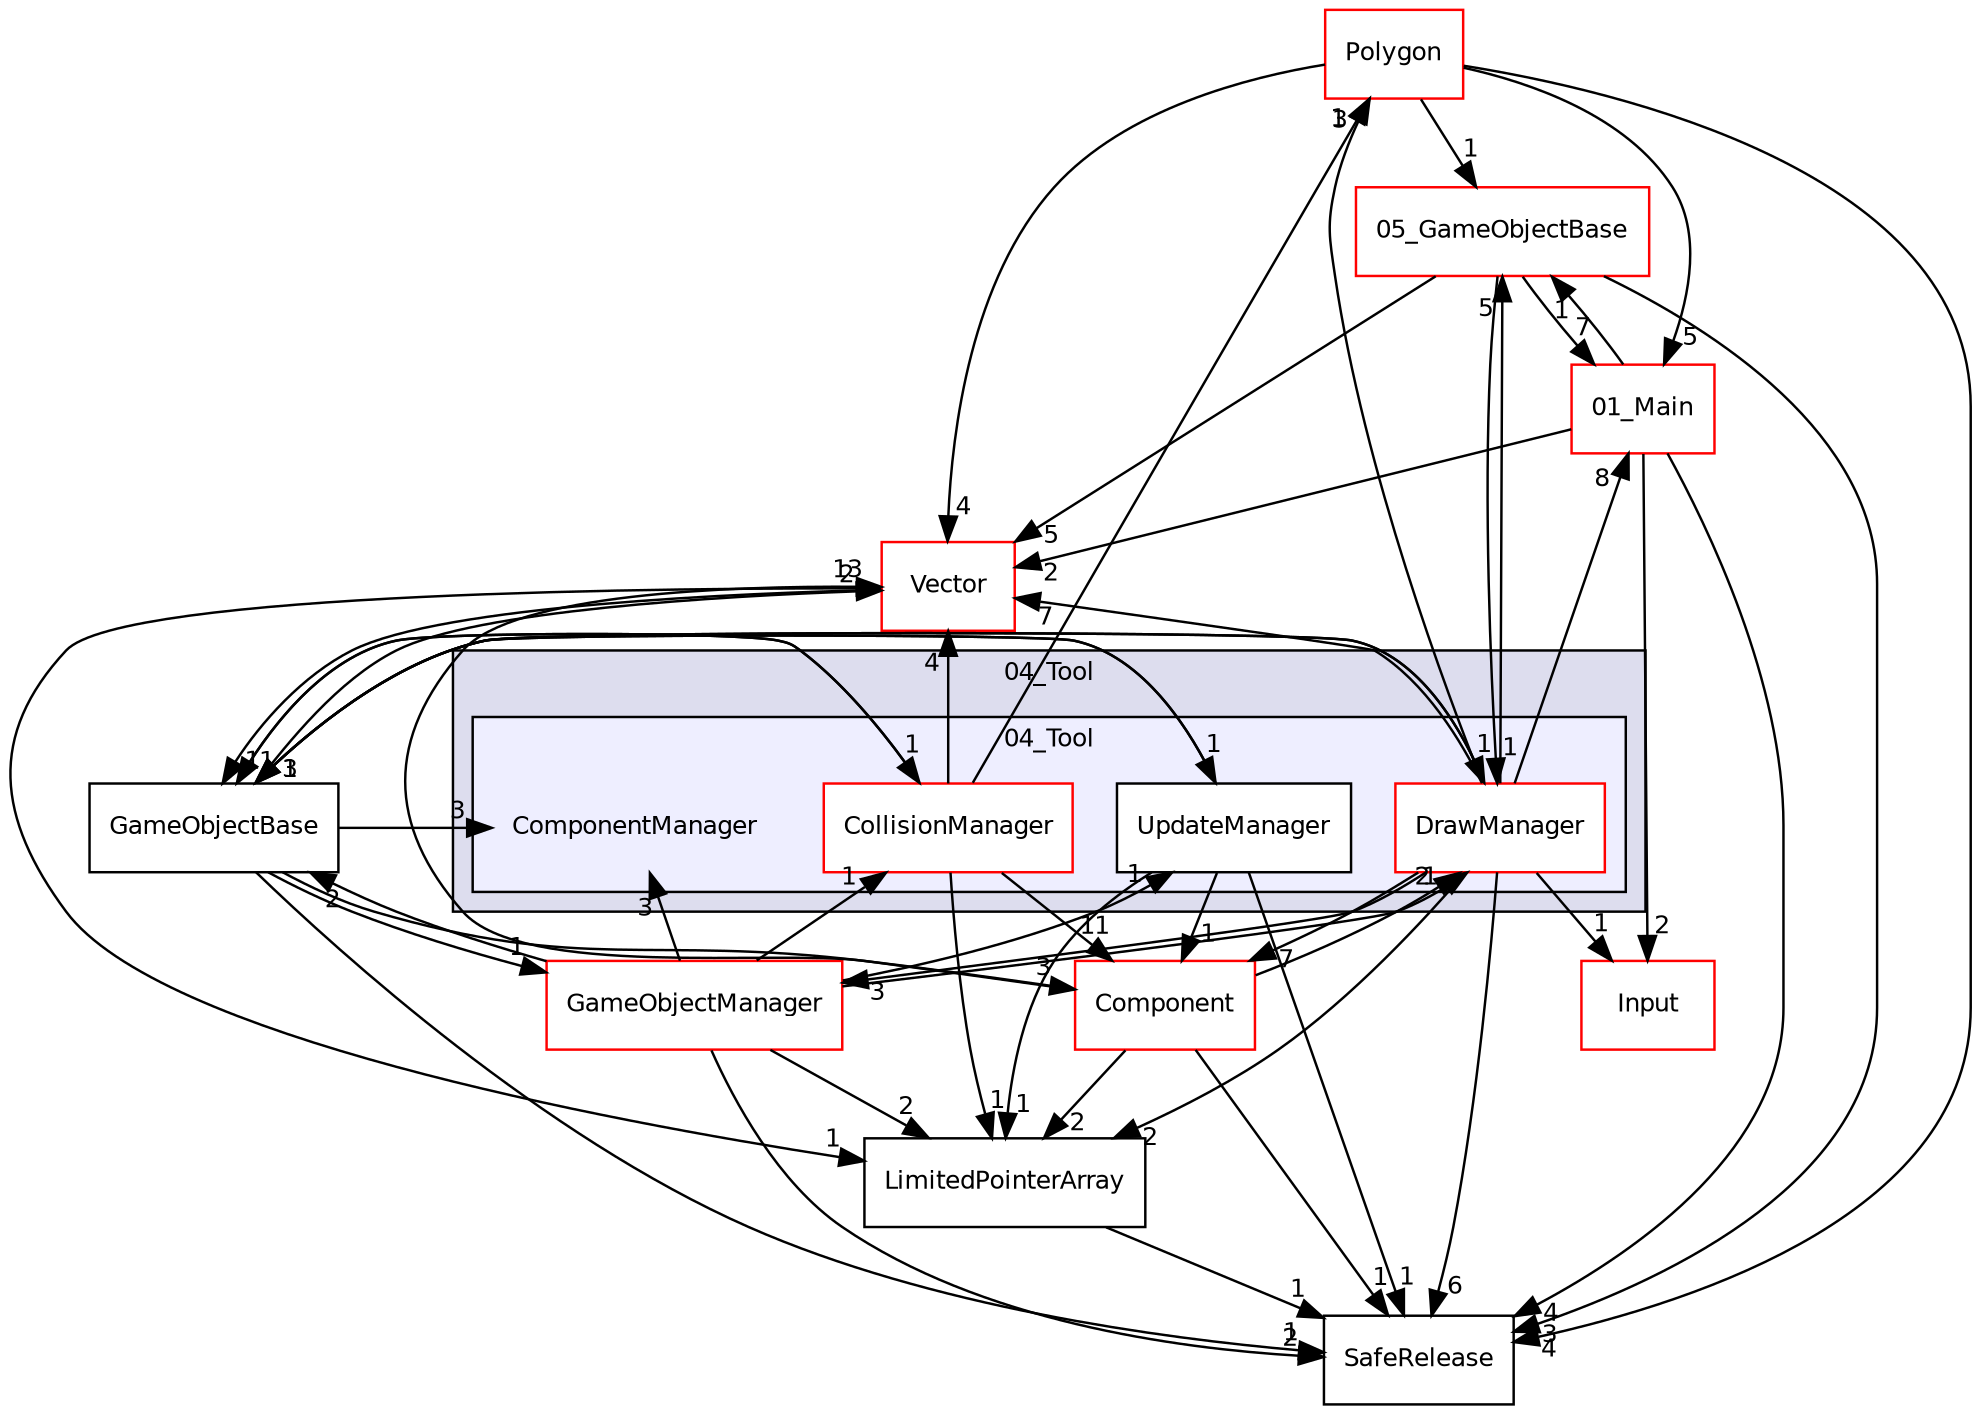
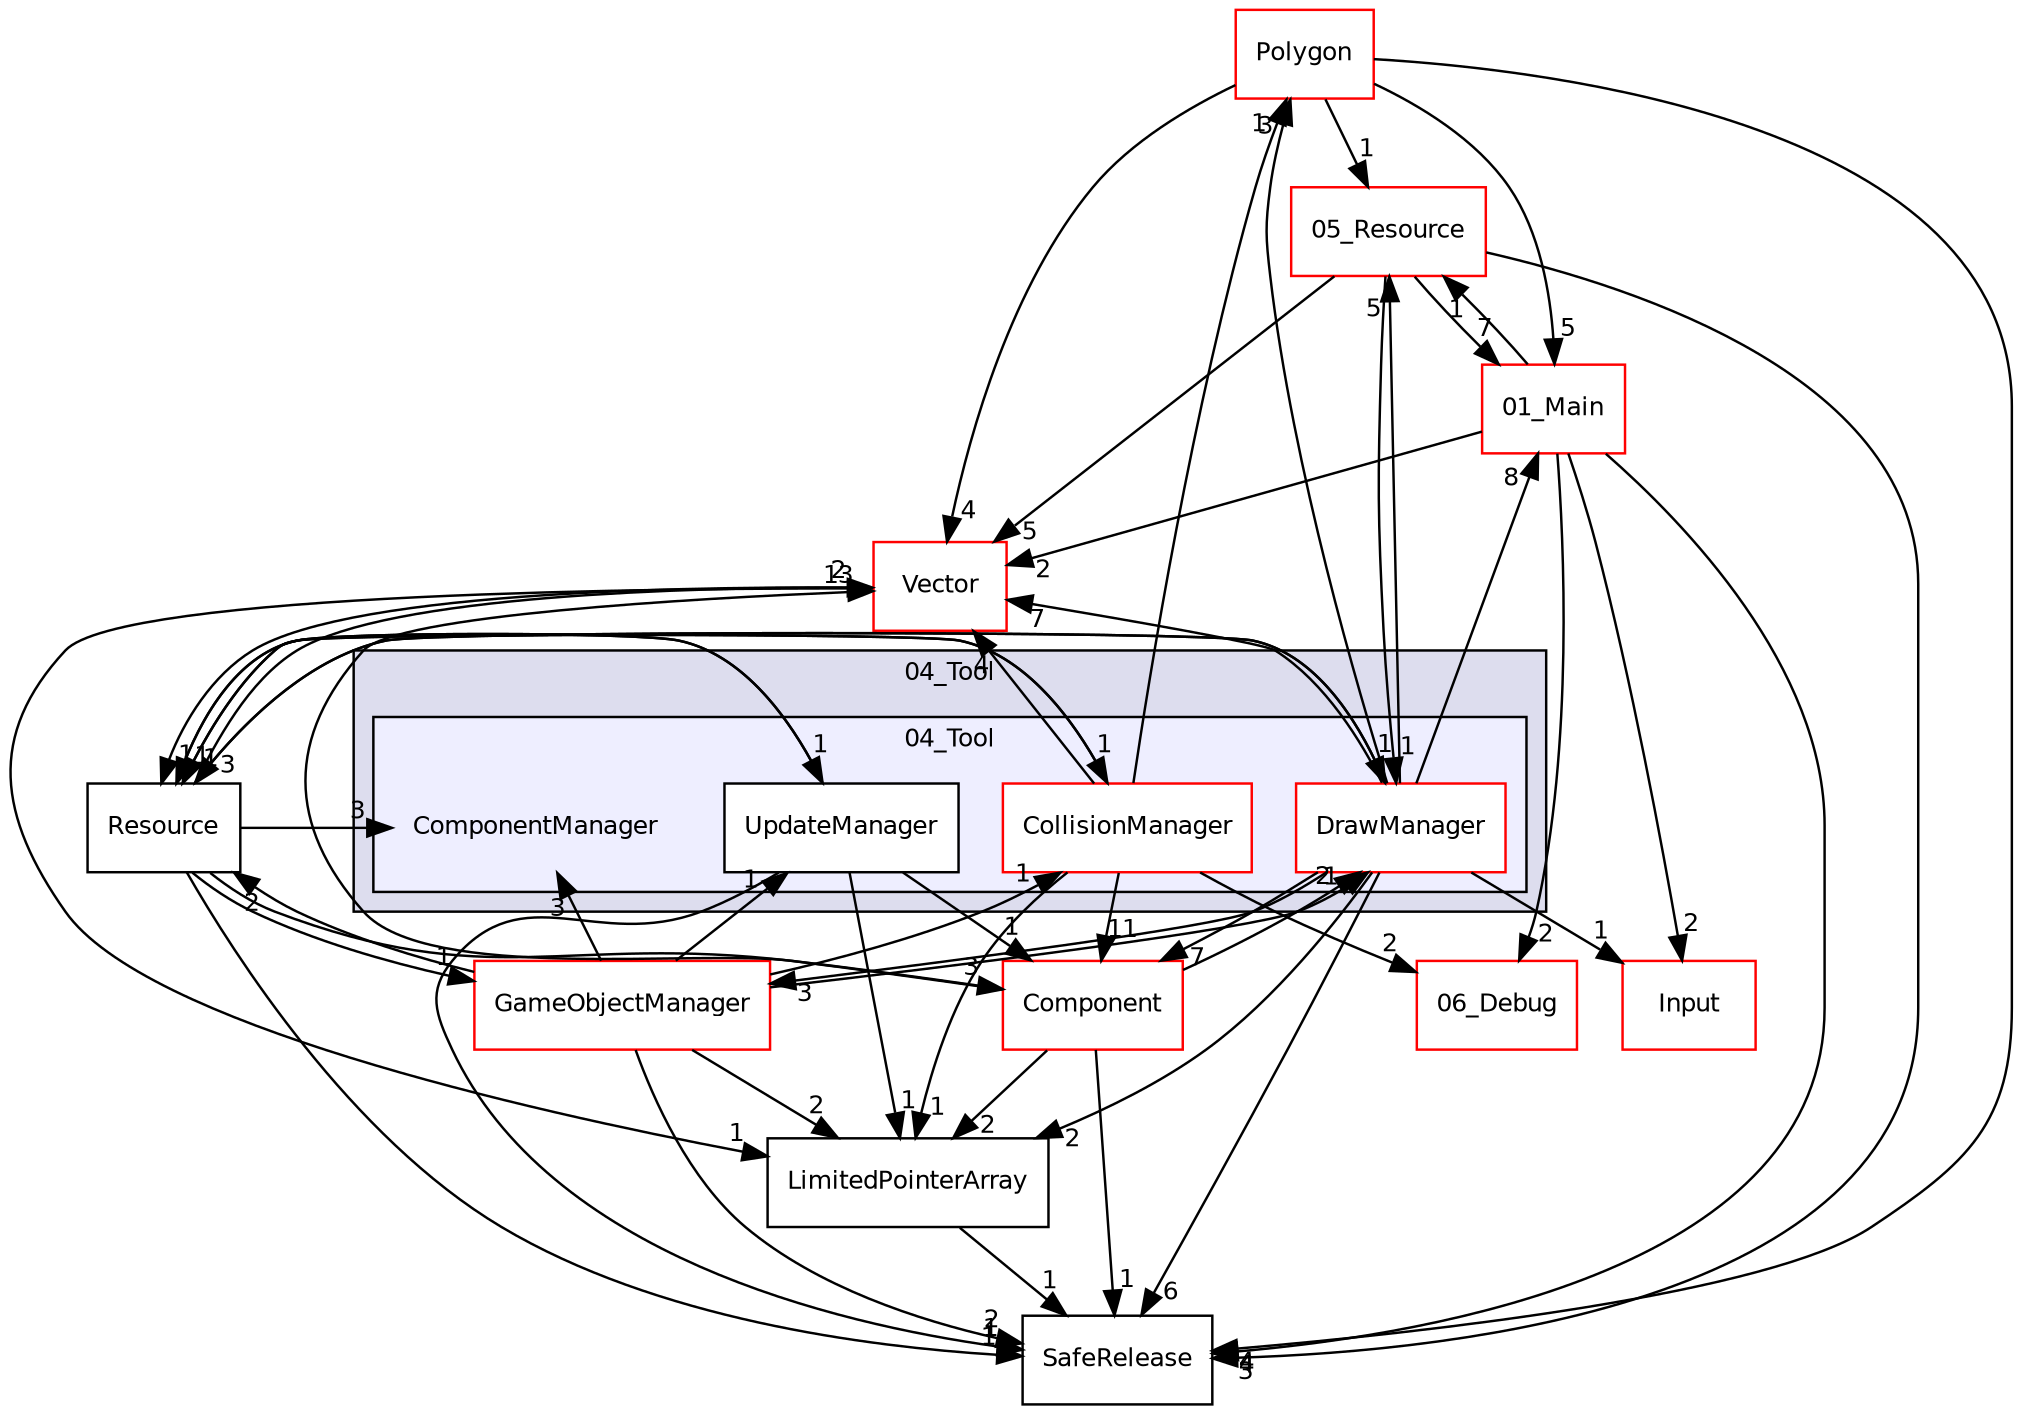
node "05_GameObjectBase": label "05_GameObjectBase" -> "05_Resource"
node "GameObjectBase": label "GameObjectBase" -> "Resource"
node "06_Debug": added
